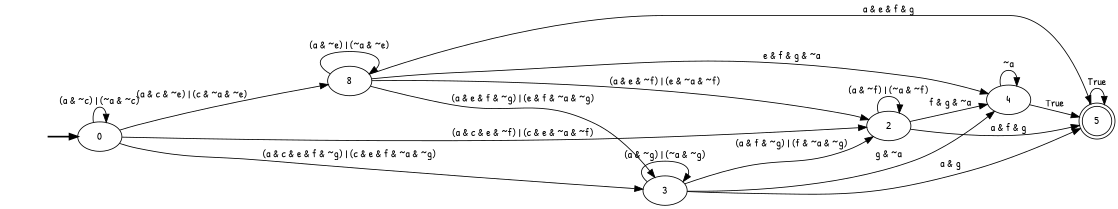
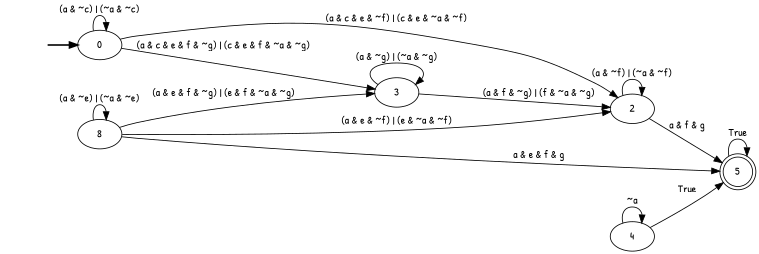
edge "8" -> "4": removed, label "e & f & g & ~a"
edge "0" -> "8": removed, label "(a & c & ~e) | (c & ~a & ~e)"
edge "2" -> "4": removed, label "f & g & ~a"
edge "3" -> "4": removed, label "g & ~a"
edge "3" -> "5": removed, label "a & g"
